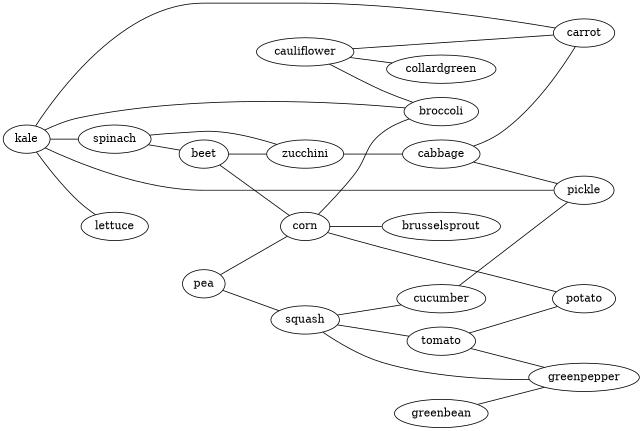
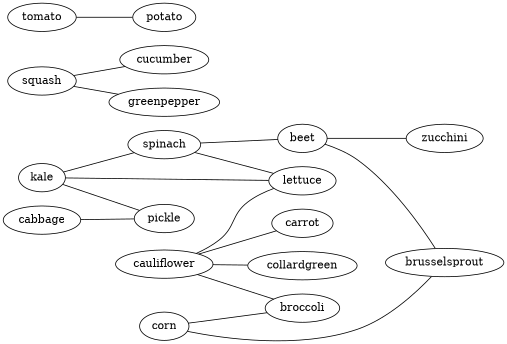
edge "carrot" -- "kale": removed
edge "broccoli" -- "kale": removed
edge "carrot" -- "cabbage": removed
edge "spinach" -- "zucchini": now "spinach" -- "lettuce"
edge "zucchini" -- "cabbage": removed
edge "beet" -- "corn": now "beet" -- "brusselsprout"
edge "lettuce" -- "cauliflower": added
edge "pickle" -- "cucumber": removed
edge "corn" -- "potato": removed
node "pea": removed
edge "squash" -- "tomato": removed
edge "tomato" -- "greenpepper": removed
node "greenbean": removed
